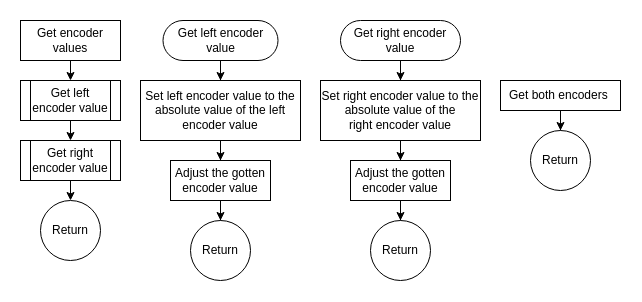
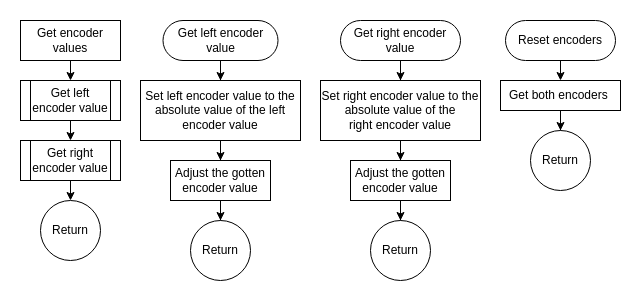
node "Reset encoders": added
edge "Reset encoders" -> "Get both encoders": added
